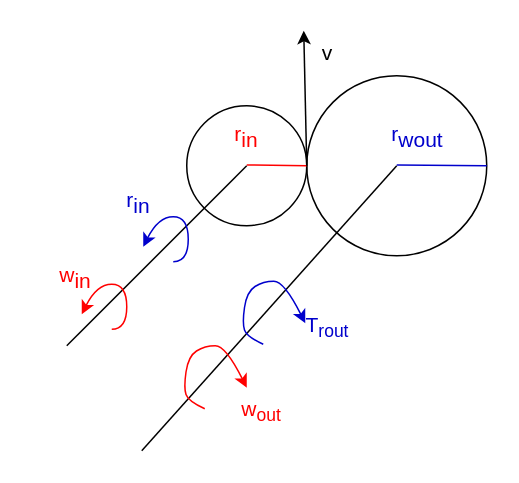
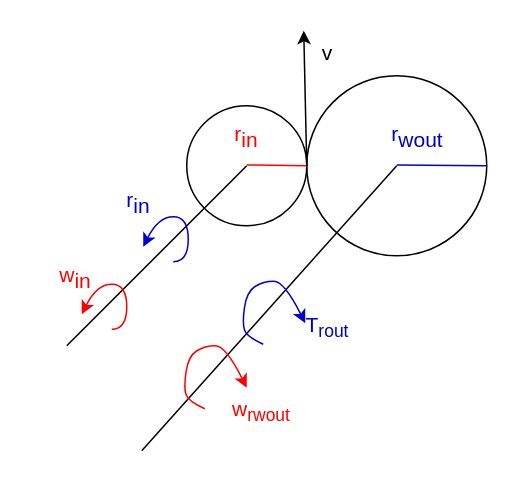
node "wout": label "wout" -> "wrwout"
